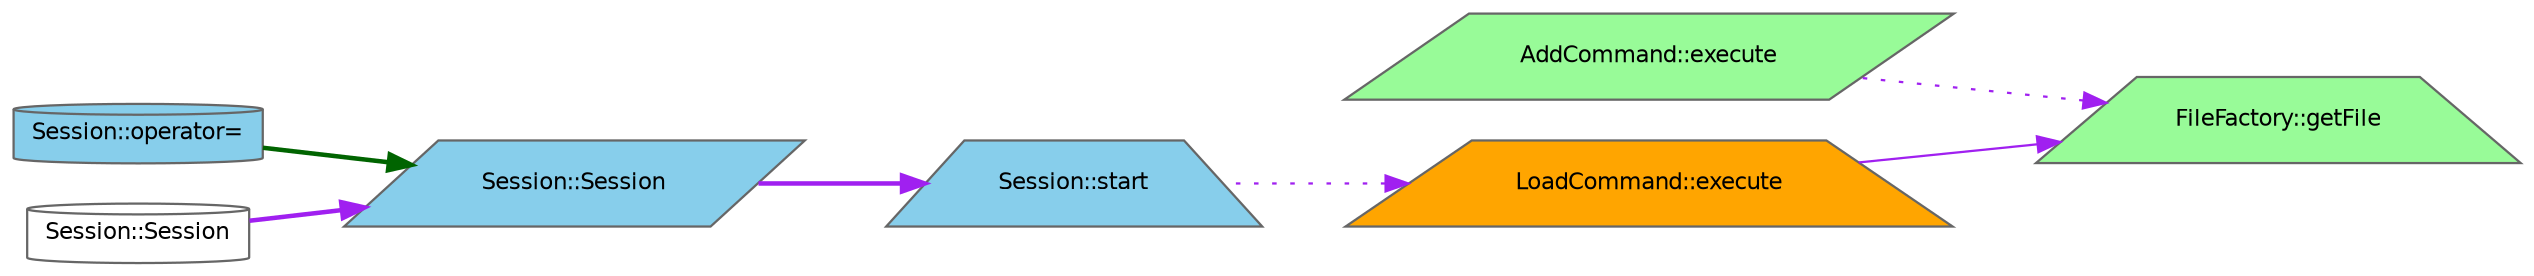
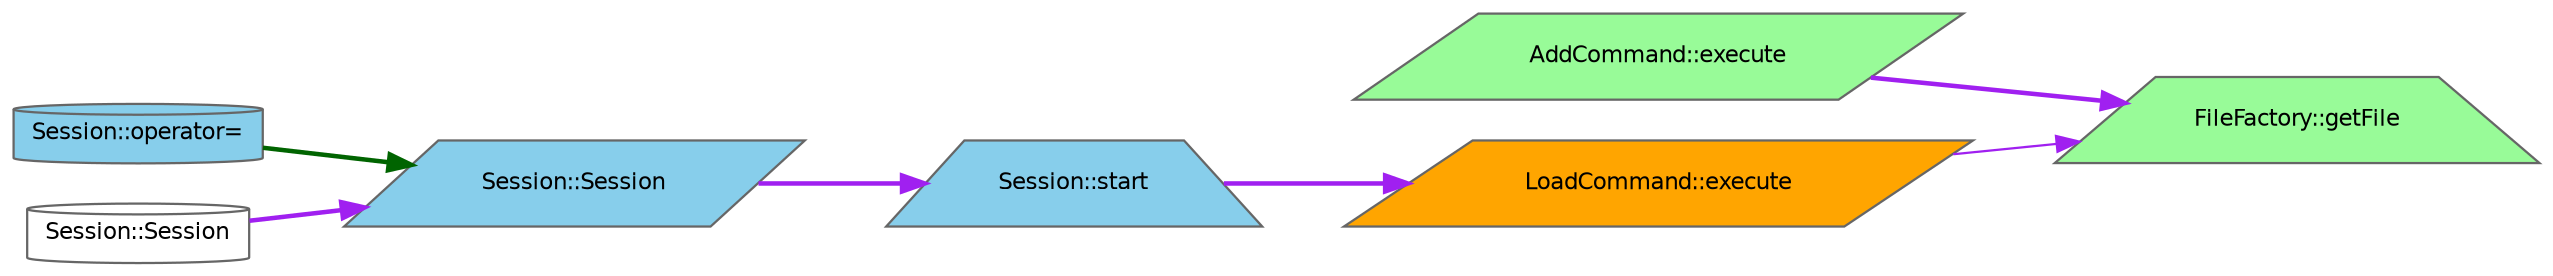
edge "AddCommand::execute" -> "FileFactory::getFile": style dotted -> bold
edge "Session::start" -> "LoadCommand::execute": style dotted -> bold
node "LoadCommand::execute": shape trapezium -> parallelogram
